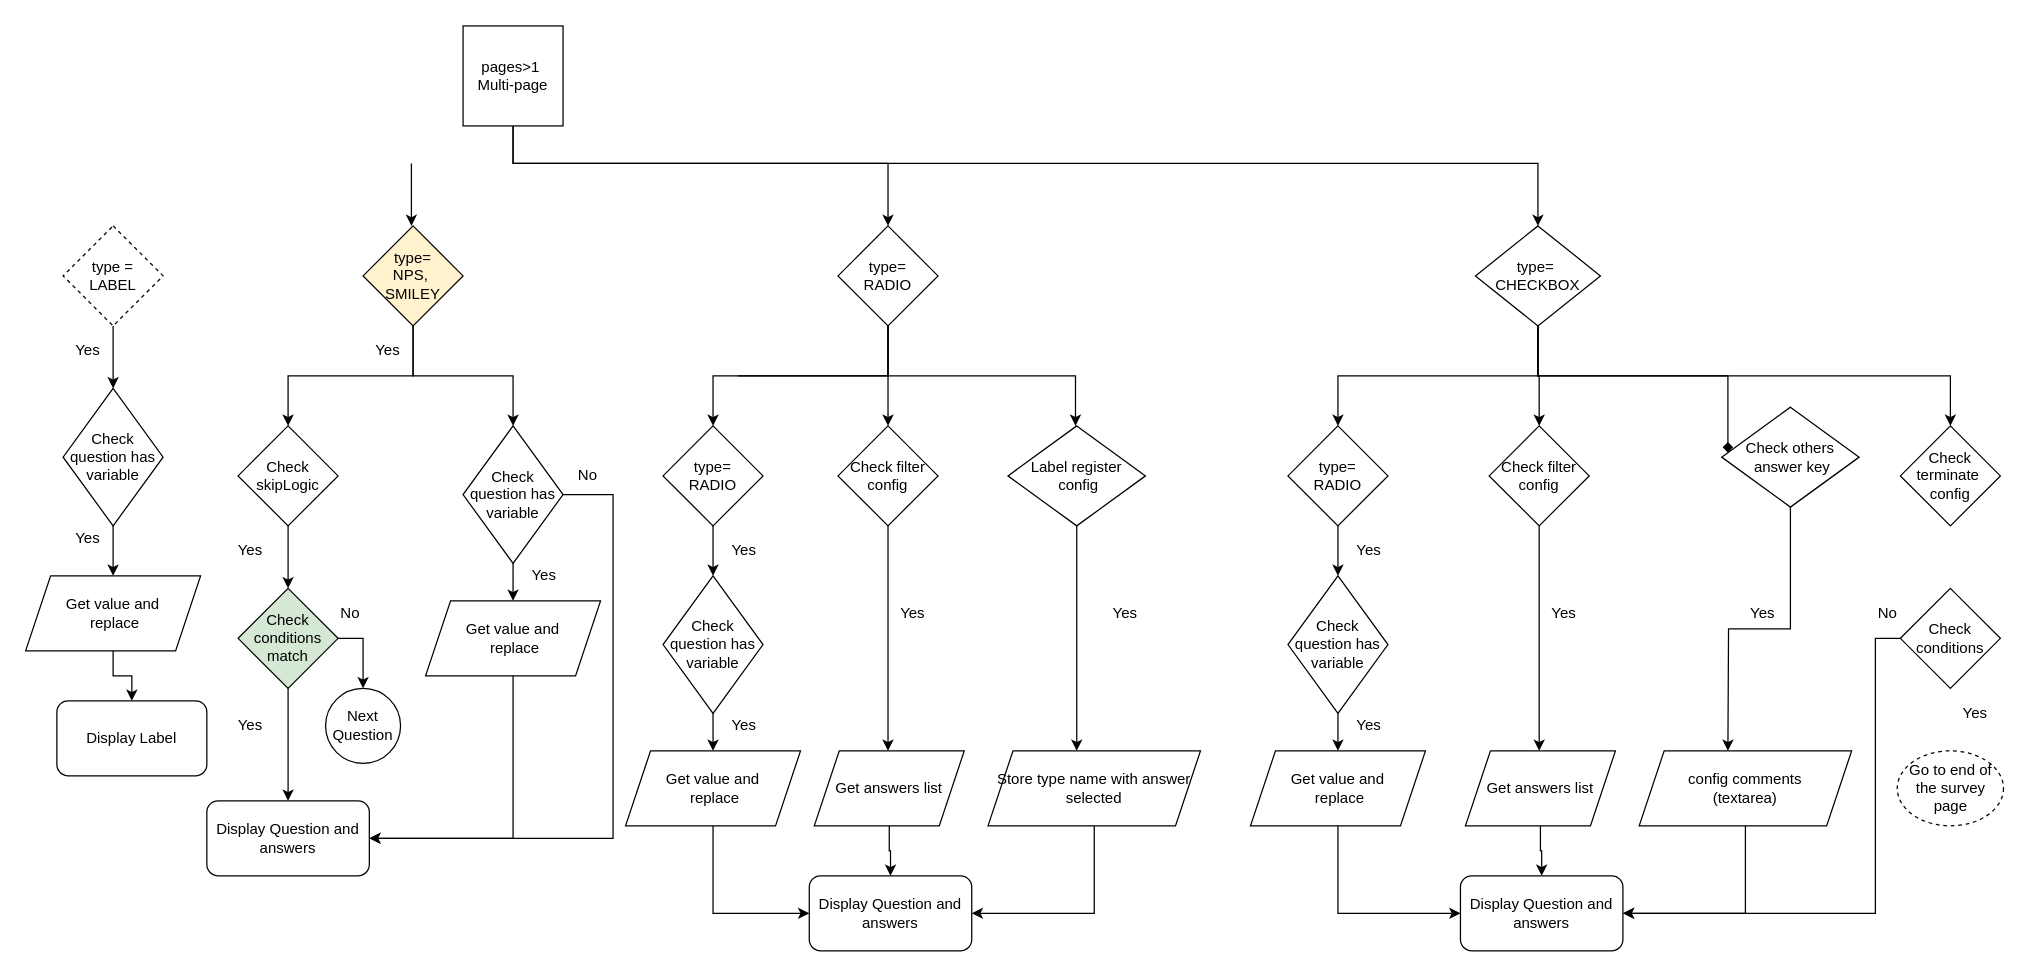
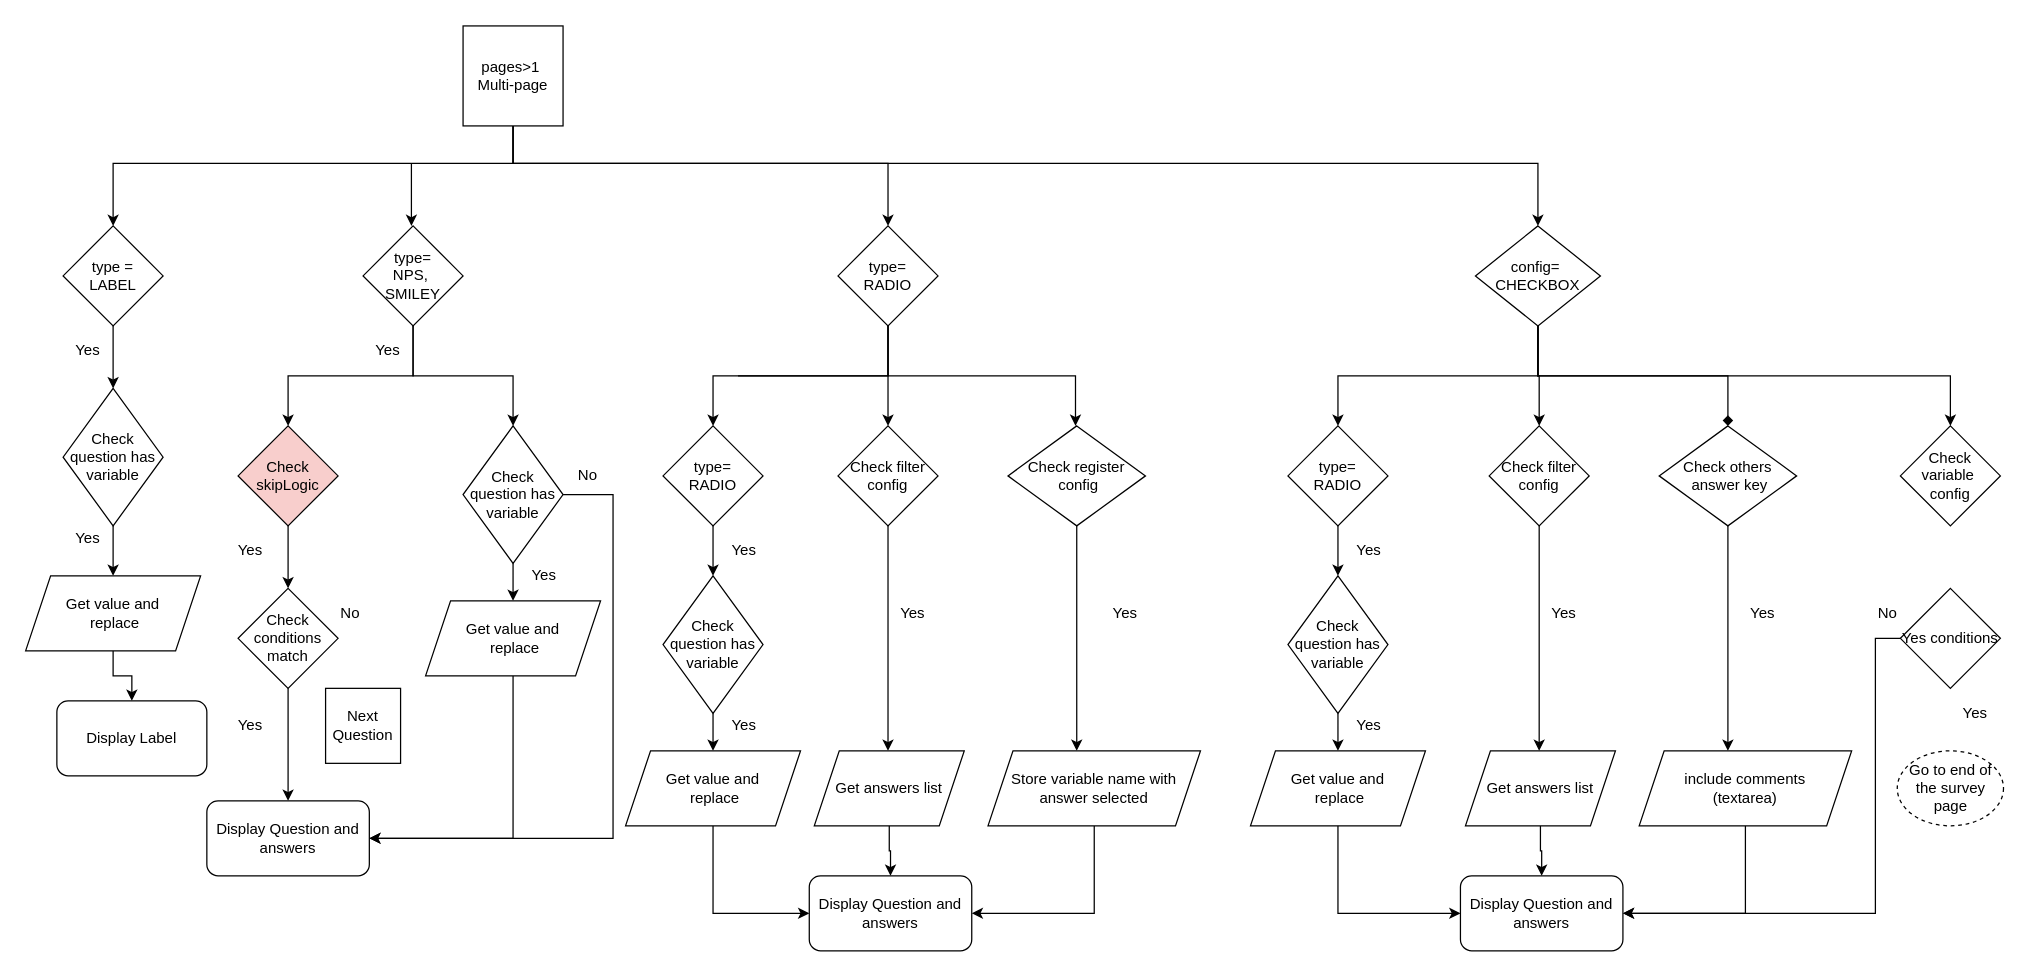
edge "pages>1 Multi-page" -> "type = LABEL": added
node "type = LABEL": style dashed -> solid
node "type= NPS, SMILEY": fillcolor #fff2cc -> #ffffff
node "type= CHECKBOX": label "type= CHECKBOX" -> "config= CHECKBOX"
node "Check others answer key": moved (1791, 457) -> (1728, 476)
node "Check skipLogic": fillcolor #ffffff -> #f8cecc
node "Label register config": label "Label register config" -> "Check register config"
node "Check terminate config": label "Check terminate config" -> "Check variable config"
node "Check conditions match": fillcolor #d5e8d4 -> #ffffff
node "Check conditions": label "Check conditions" -> "Yes conditions"
edge "Check conditions match" -> "Next Question": removed
node "Next Question": shape ellipse -> rectangle
node "Store type name with answer selected": label "Store type name with answer selected" -> "Store variable name with answer selected"
node "config comments (textarea)": label "config comments (textarea)" -> "include comments (textarea)"
